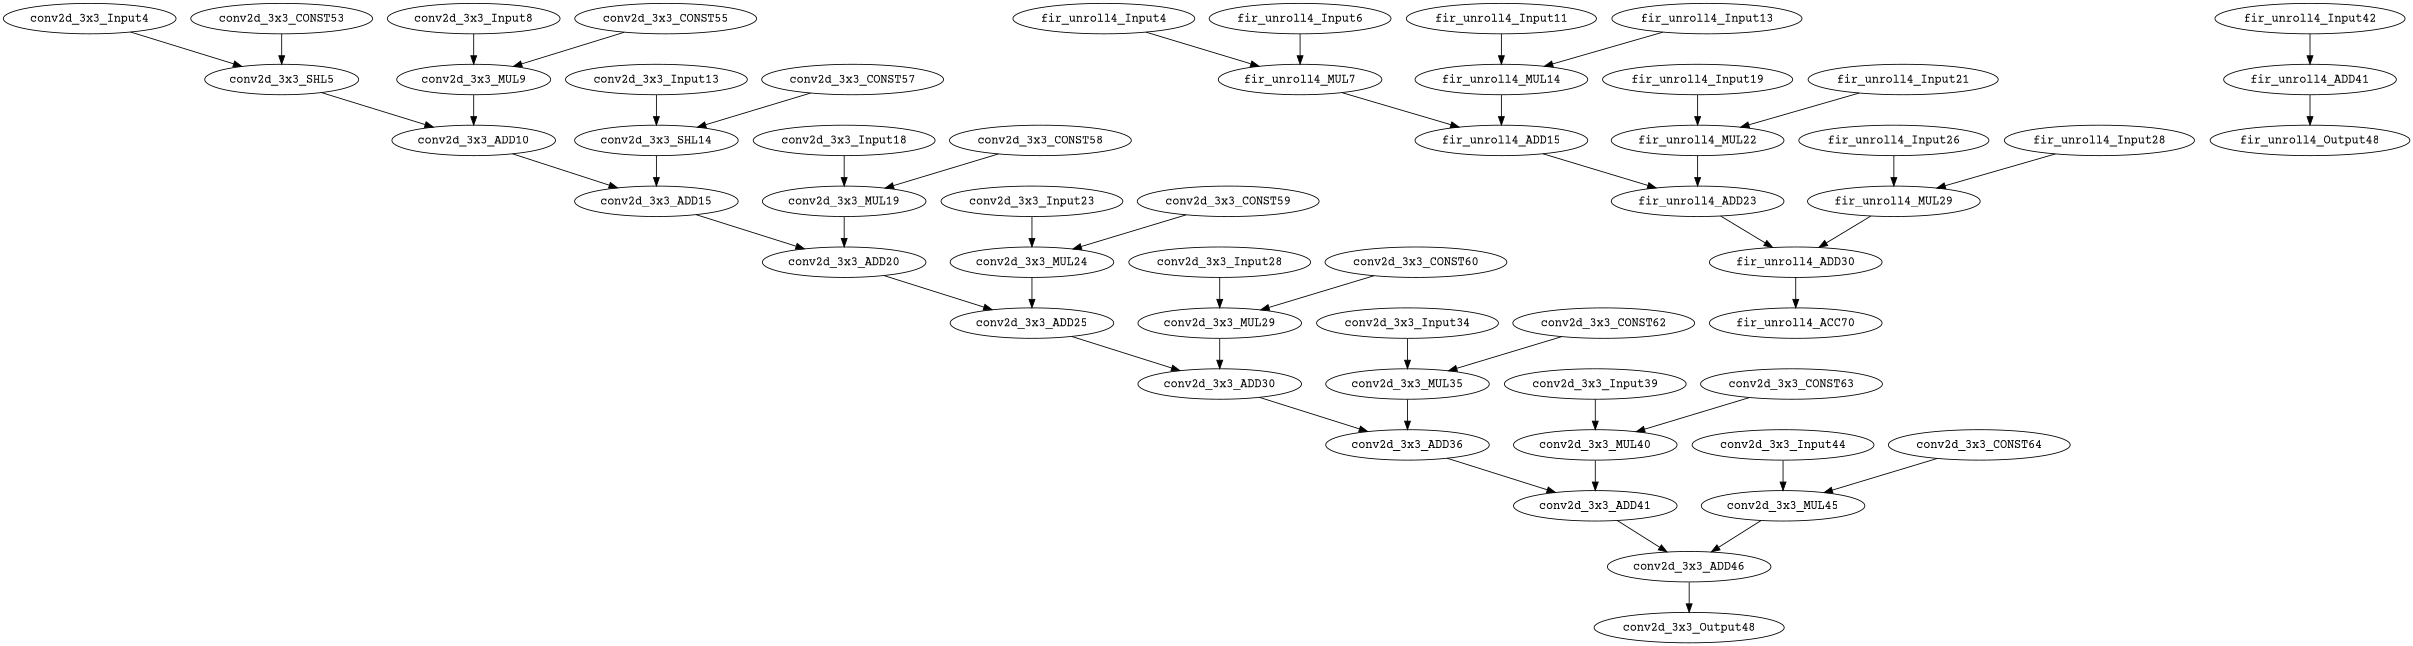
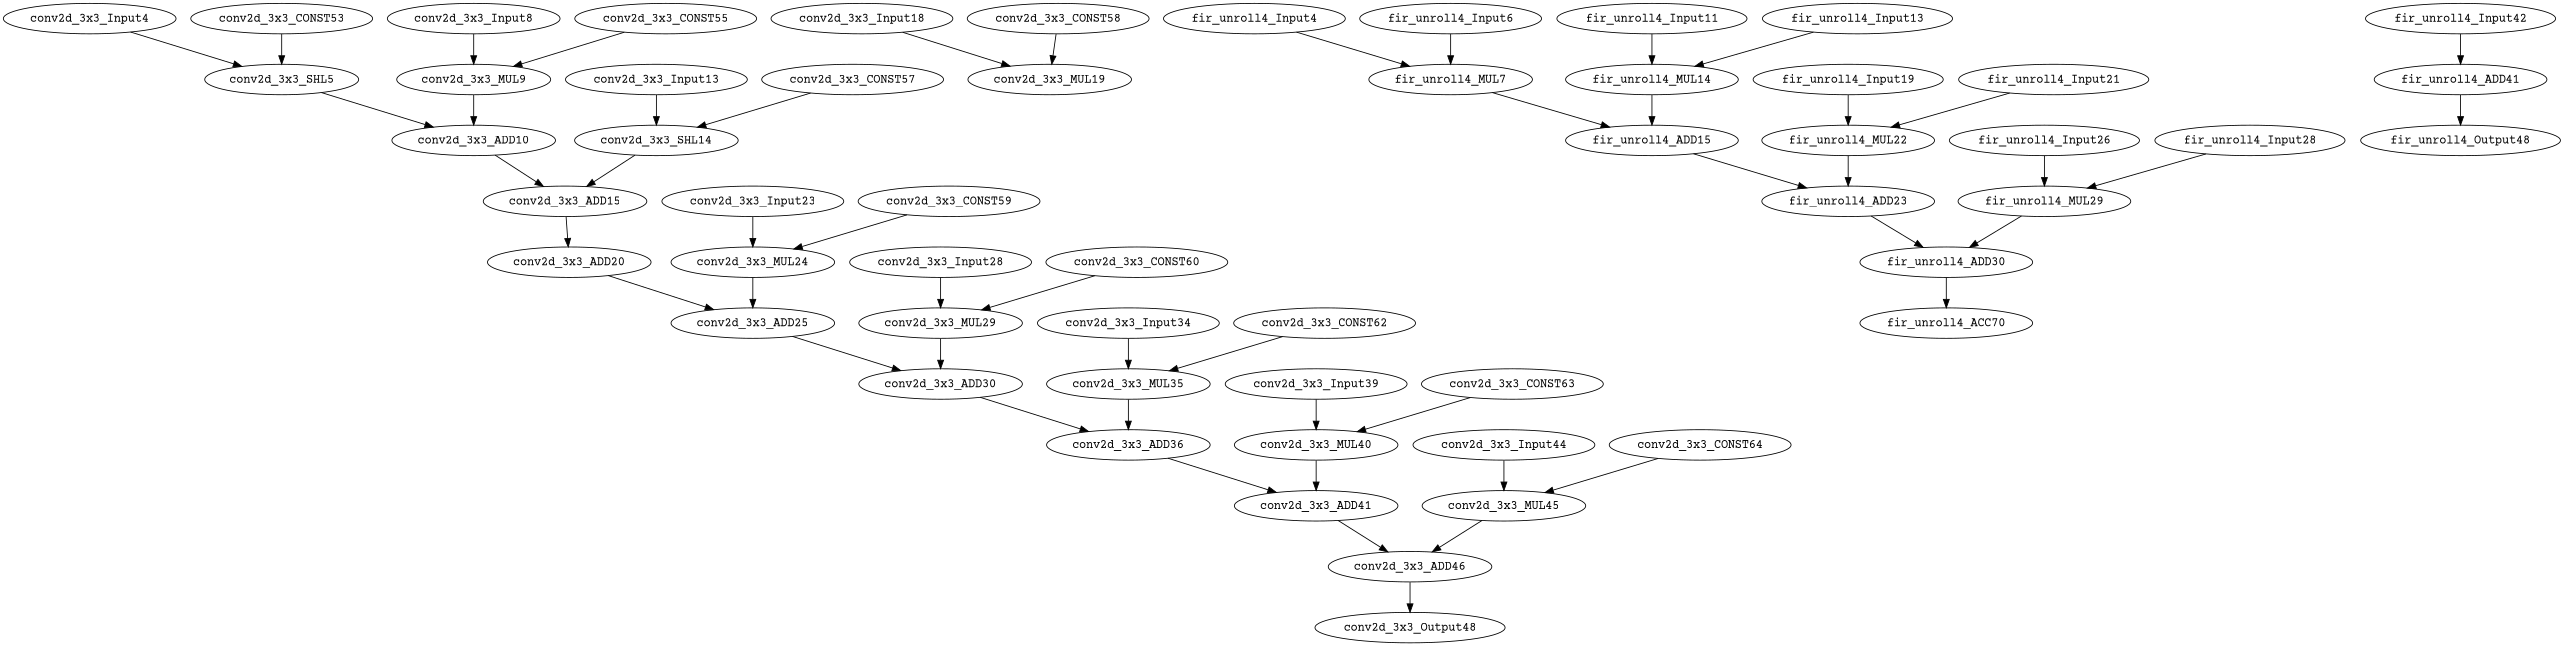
edge "conv2d_3x3_MUL19" -> "conv2d_3x3_ADD20": removed
